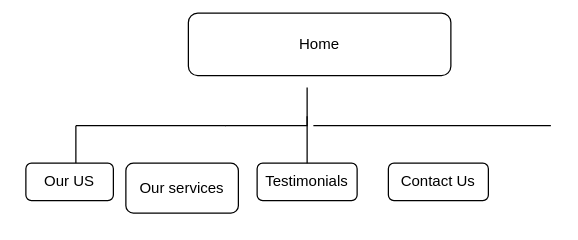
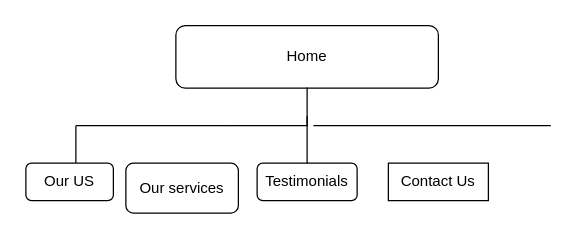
node "Home": moved (319, 44) -> (307, 57)
node "Contact Us": shape rounded rectangle -> rectangle
